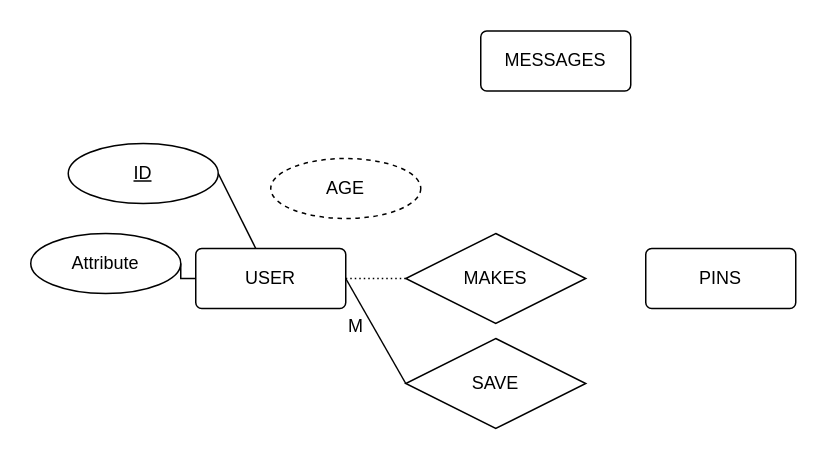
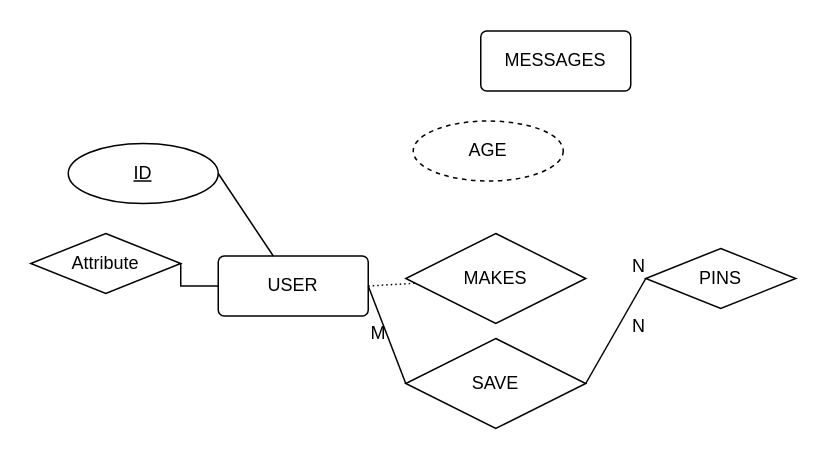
node "AGE": moved (346, 188) -> (488, 151)
node "Attribute": shape ellipse -> diamond
node "USER": moved (271, 278) -> (293, 286)
node "PINS": shape rounded rectangle -> diamond
edge "PINS" -- "SAVE": added, labels "N", "N"
